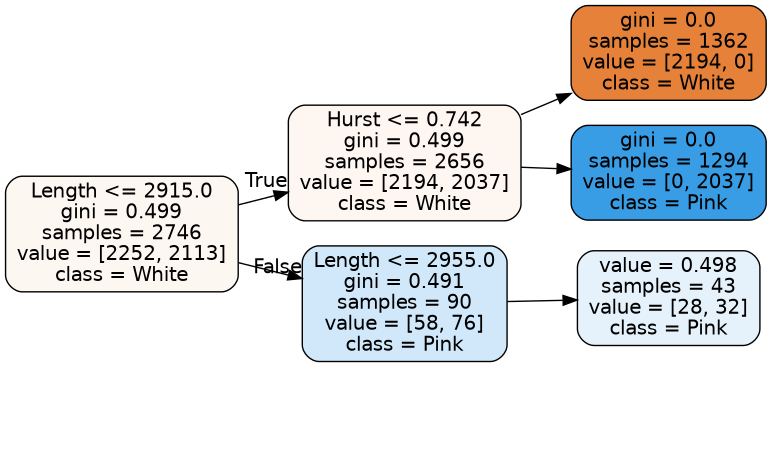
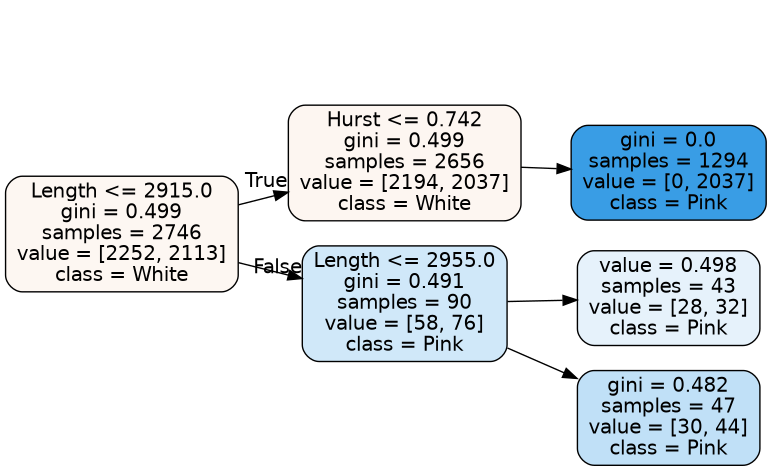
node "gini = 0.0 samples = 1362 value = [2194, 0] class = White": removed
node "gini = 0.482 samples = 47 value = [30, 44] class = Pink": added
